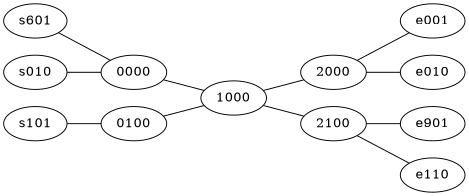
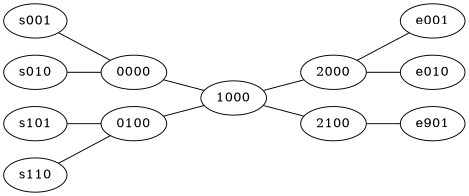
node "s601": label "s601" -> "s001"
node "s110": added
node "e110": removed
